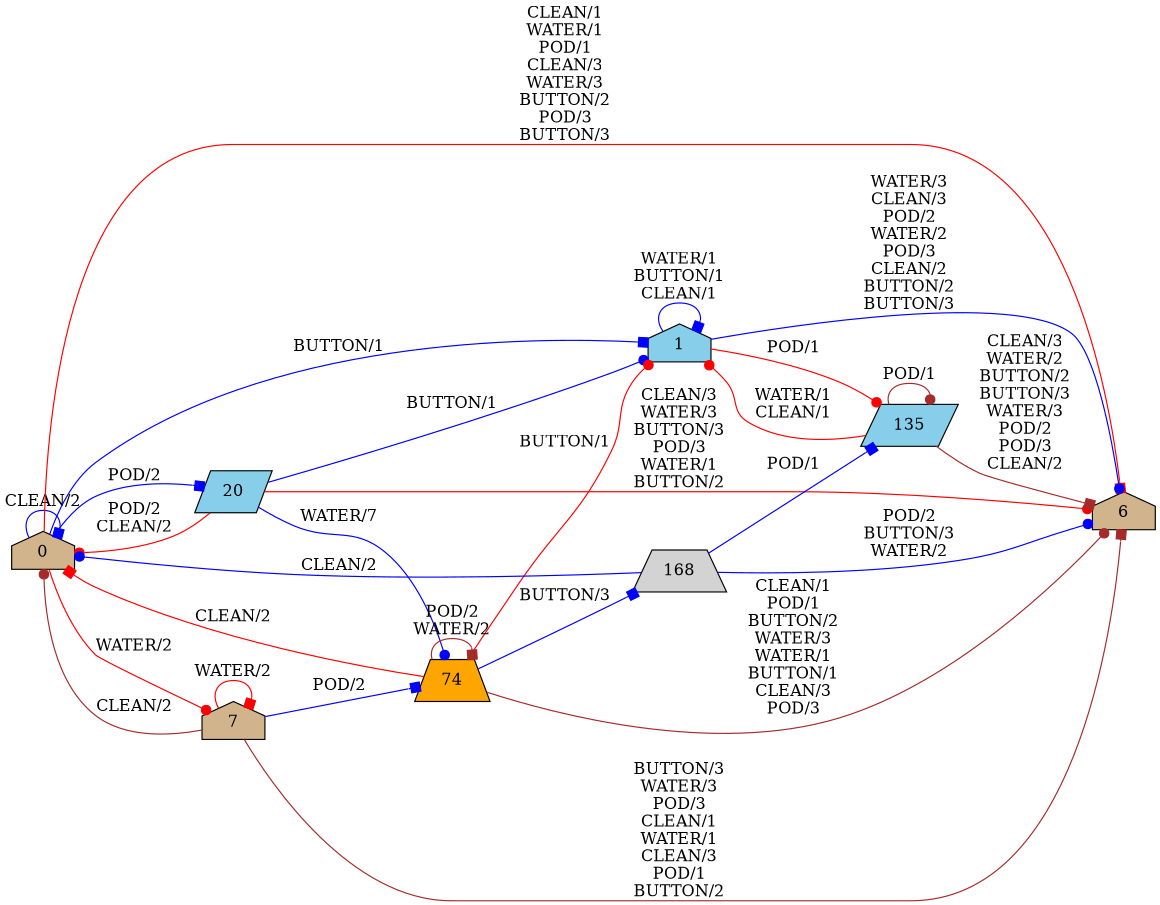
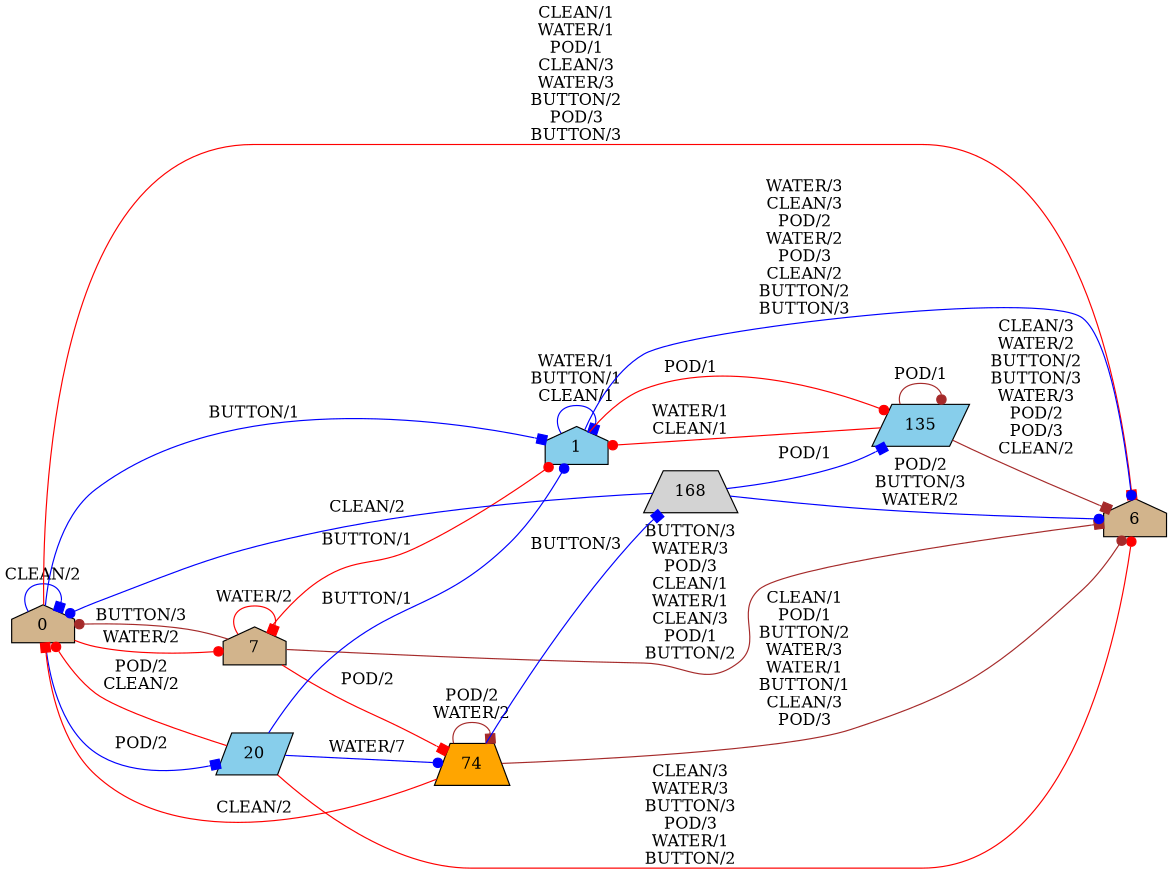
edge "74" -> "1": now "7" -> "1"
edge "7" -> "74": color blue -> red
edge "7" -> "0": label "CLEAN/2" -> "BUTTON/3"
